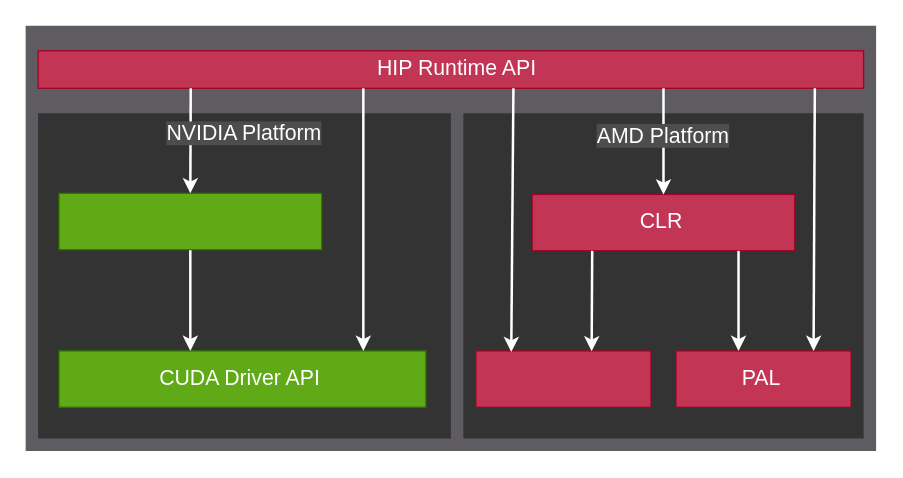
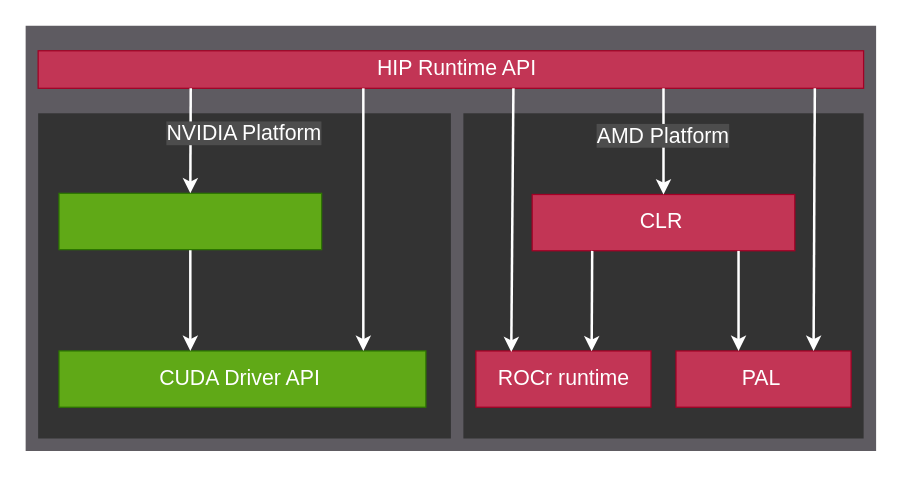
node "ROCr runtime": added
